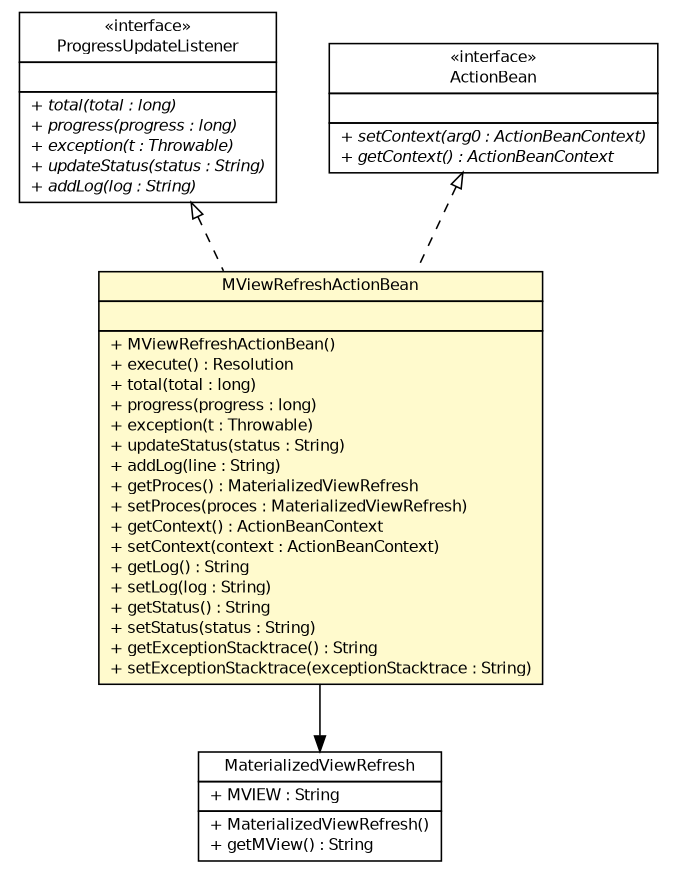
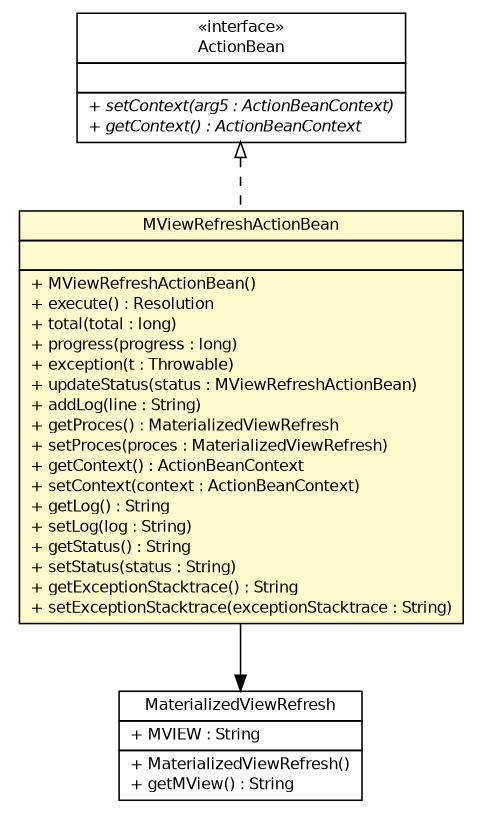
node "ProgressUpdateListener": removed
node "ActionBean": text "+ setContext(arg0 : ActionBeanContext)" -> "+ setContext(arg5 : ActionBeanContext)"
node "MViewRefreshActionBean": text "+ updateStatus(status : String)" -> "+ updateStatus(status : MViewRefreshActionBean)"
